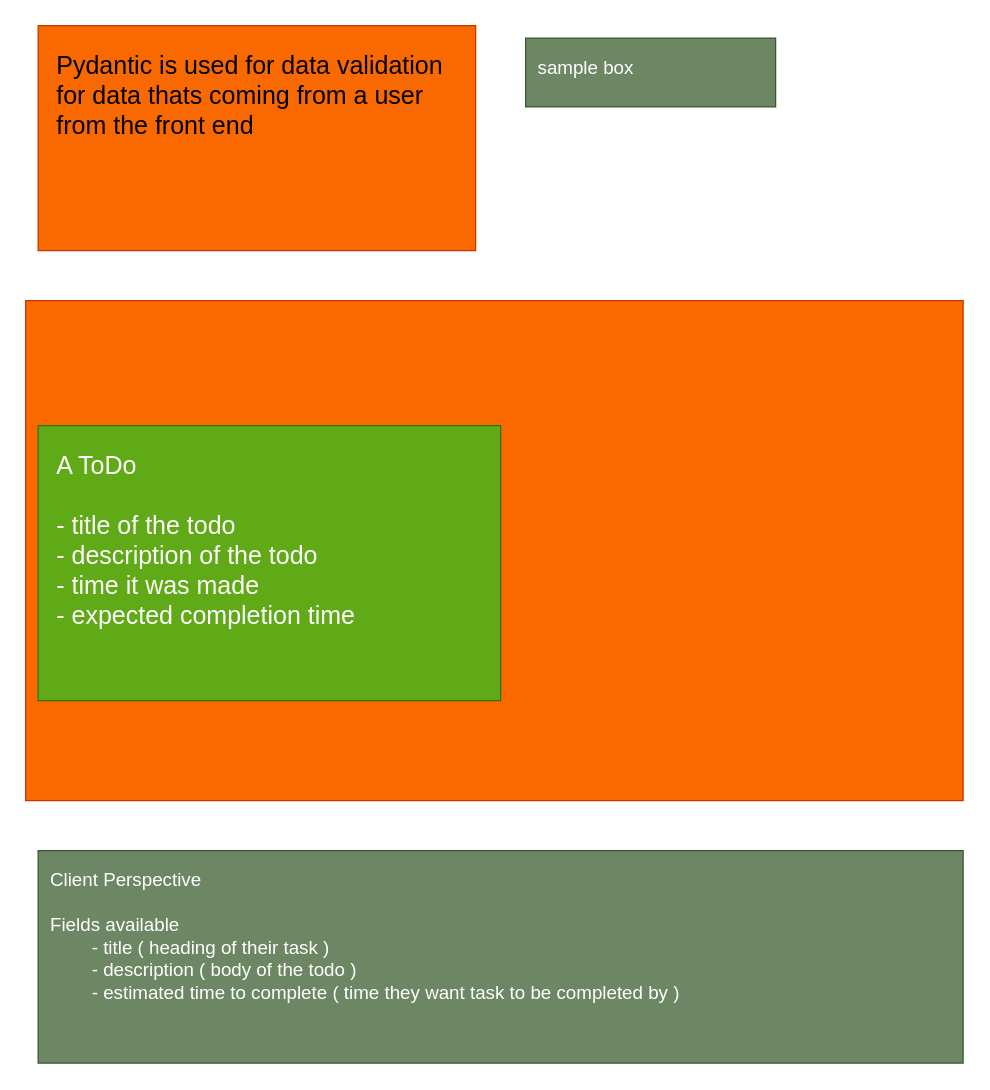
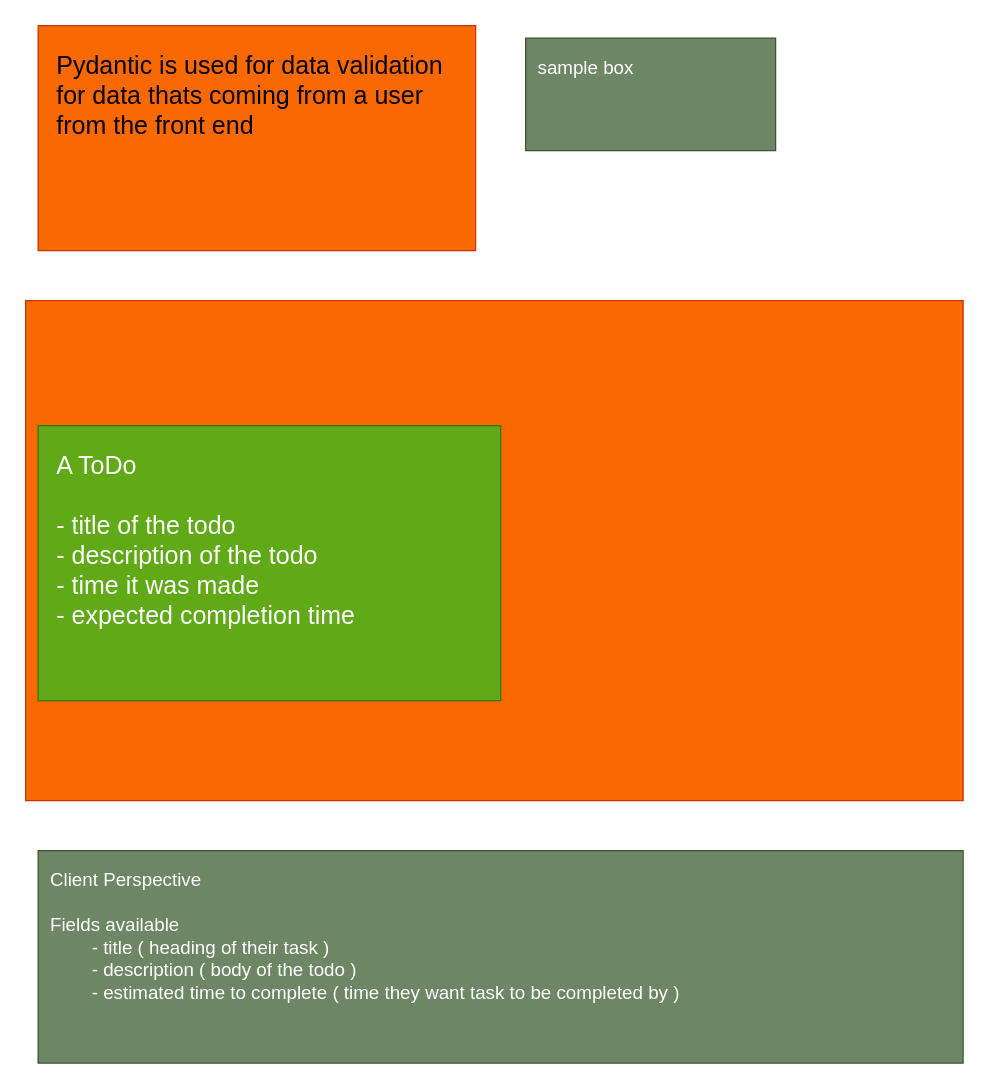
node "sample box": size 250x69 -> 250x113
